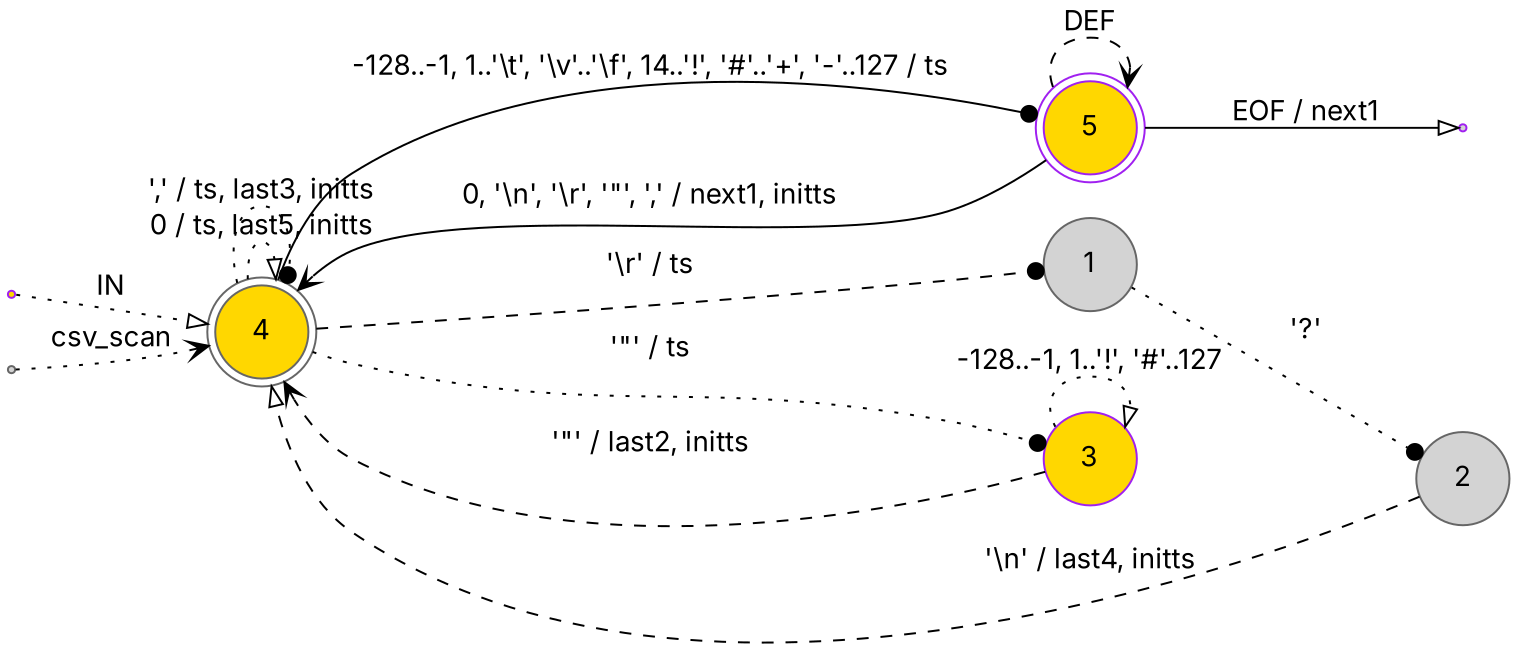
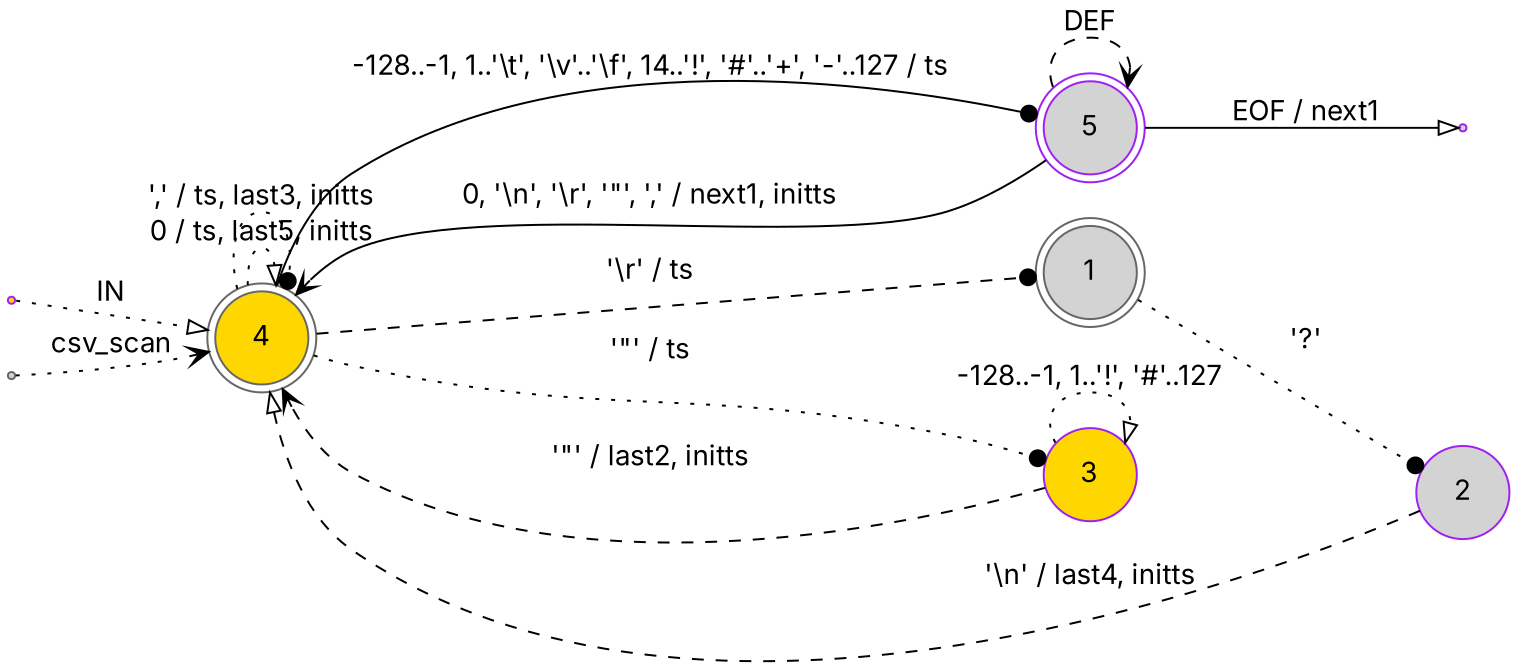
node "5": fillcolor gold -> lightgrey
node "1": shape circle -> doublecircle
node "2": color gray40 -> purple
